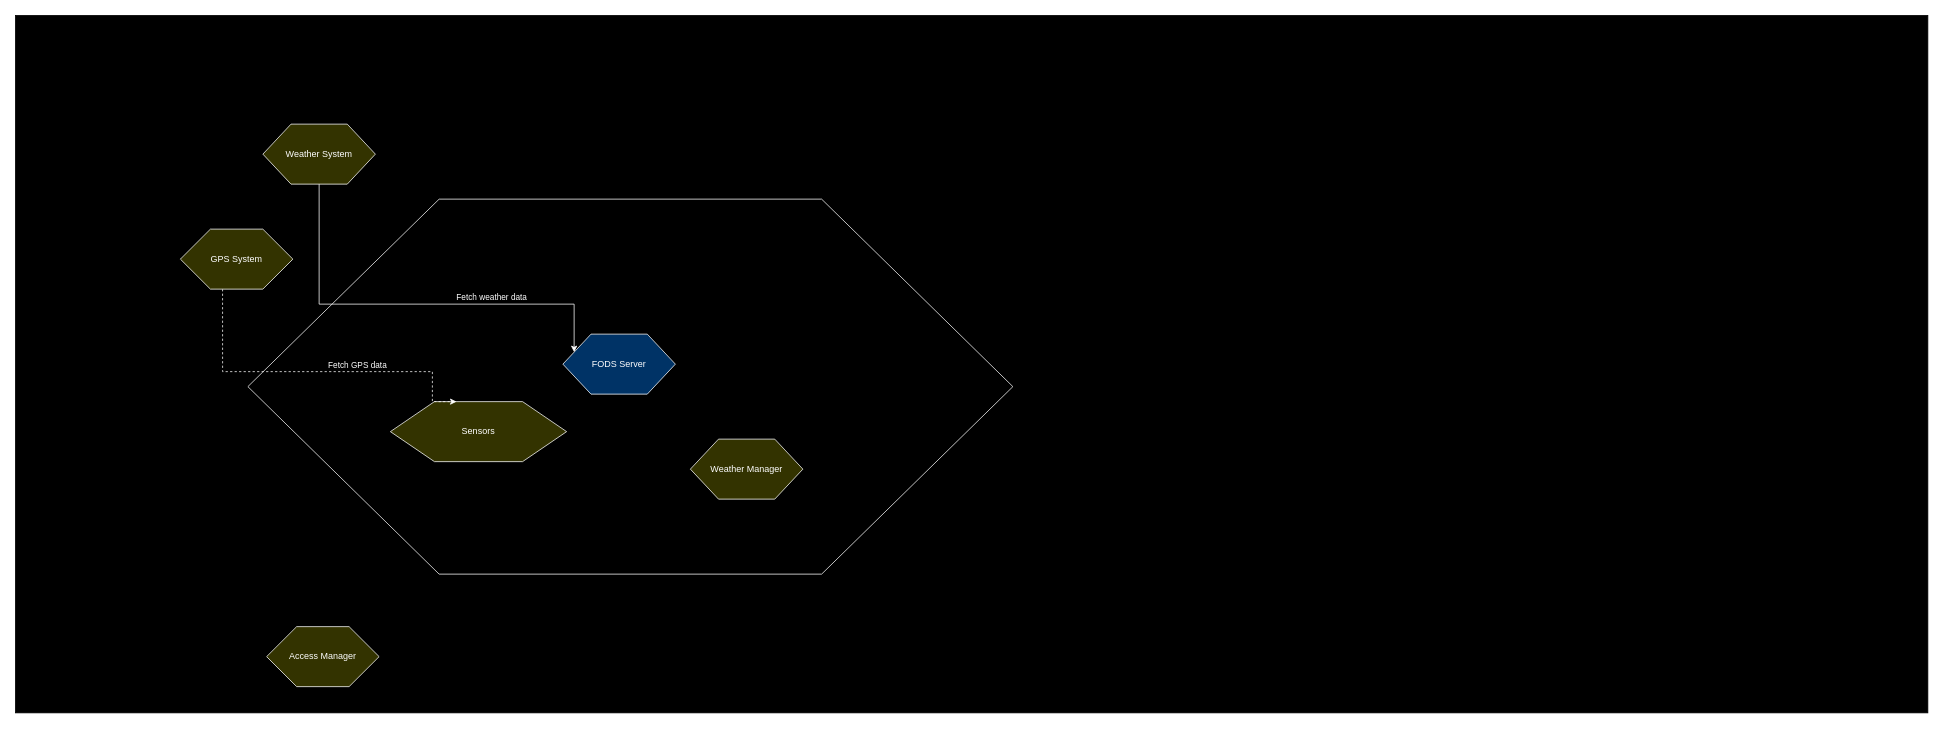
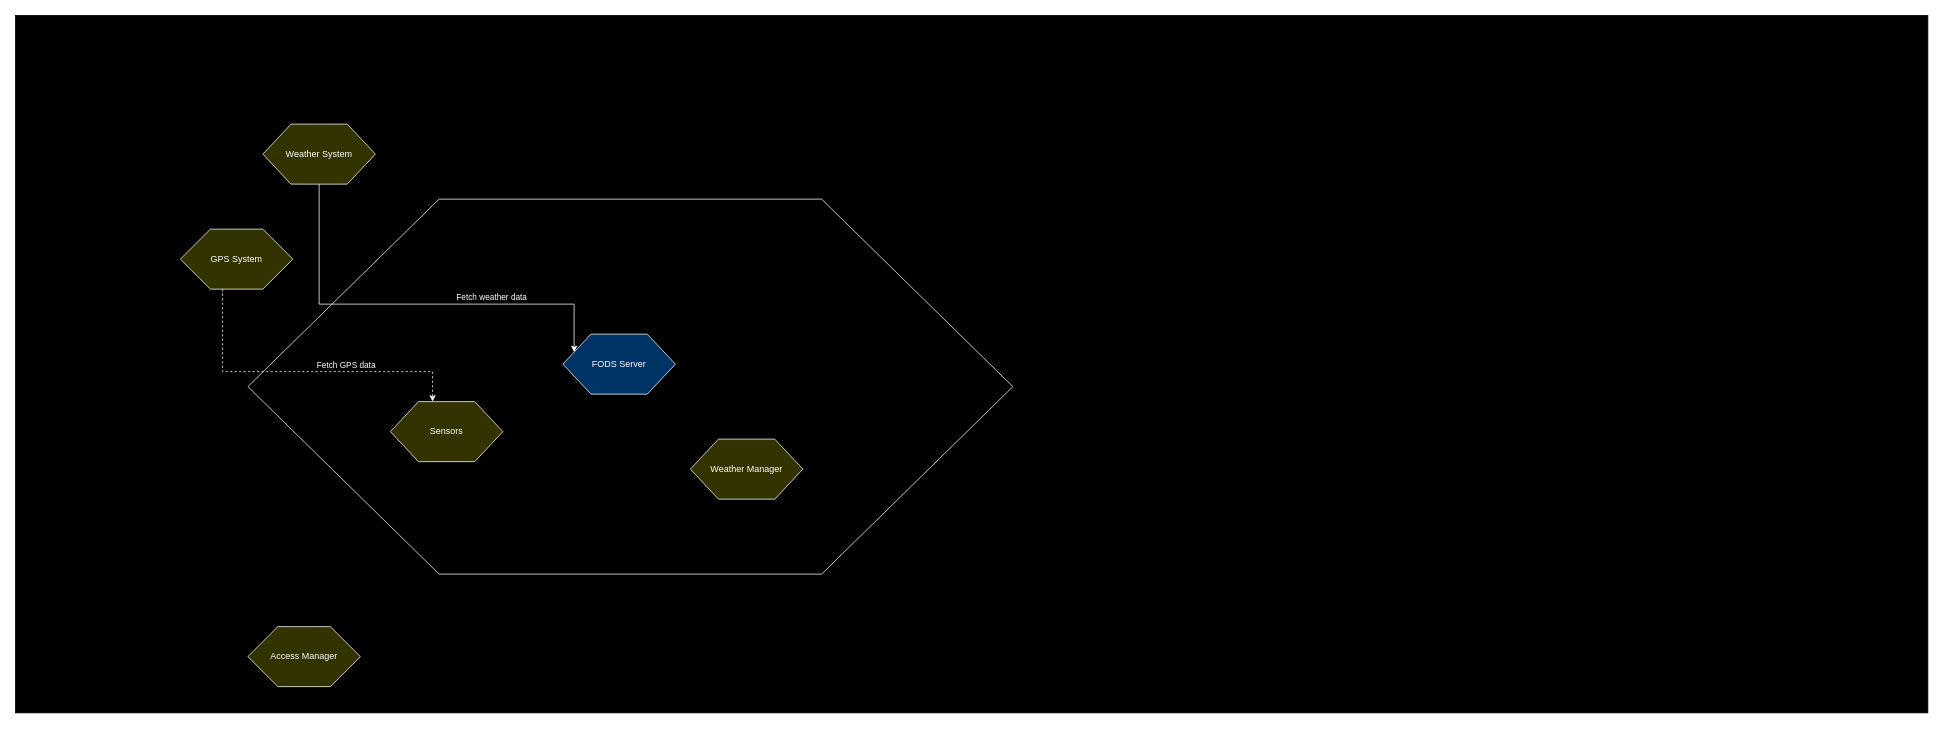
node "Sensors": size 176x60 -> 113x60
node "Access Manager": moved (323, 657) -> (304, 657)
